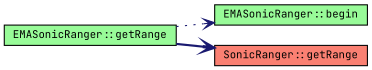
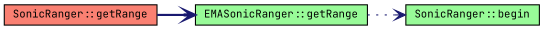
node "EMASonicRanger::begin": label "EMASonicRanger::begin" -> "SonicRanger::begin"
edge "EMASonicRanger::getRange" -> "SonicRanger::getRange": reversed
